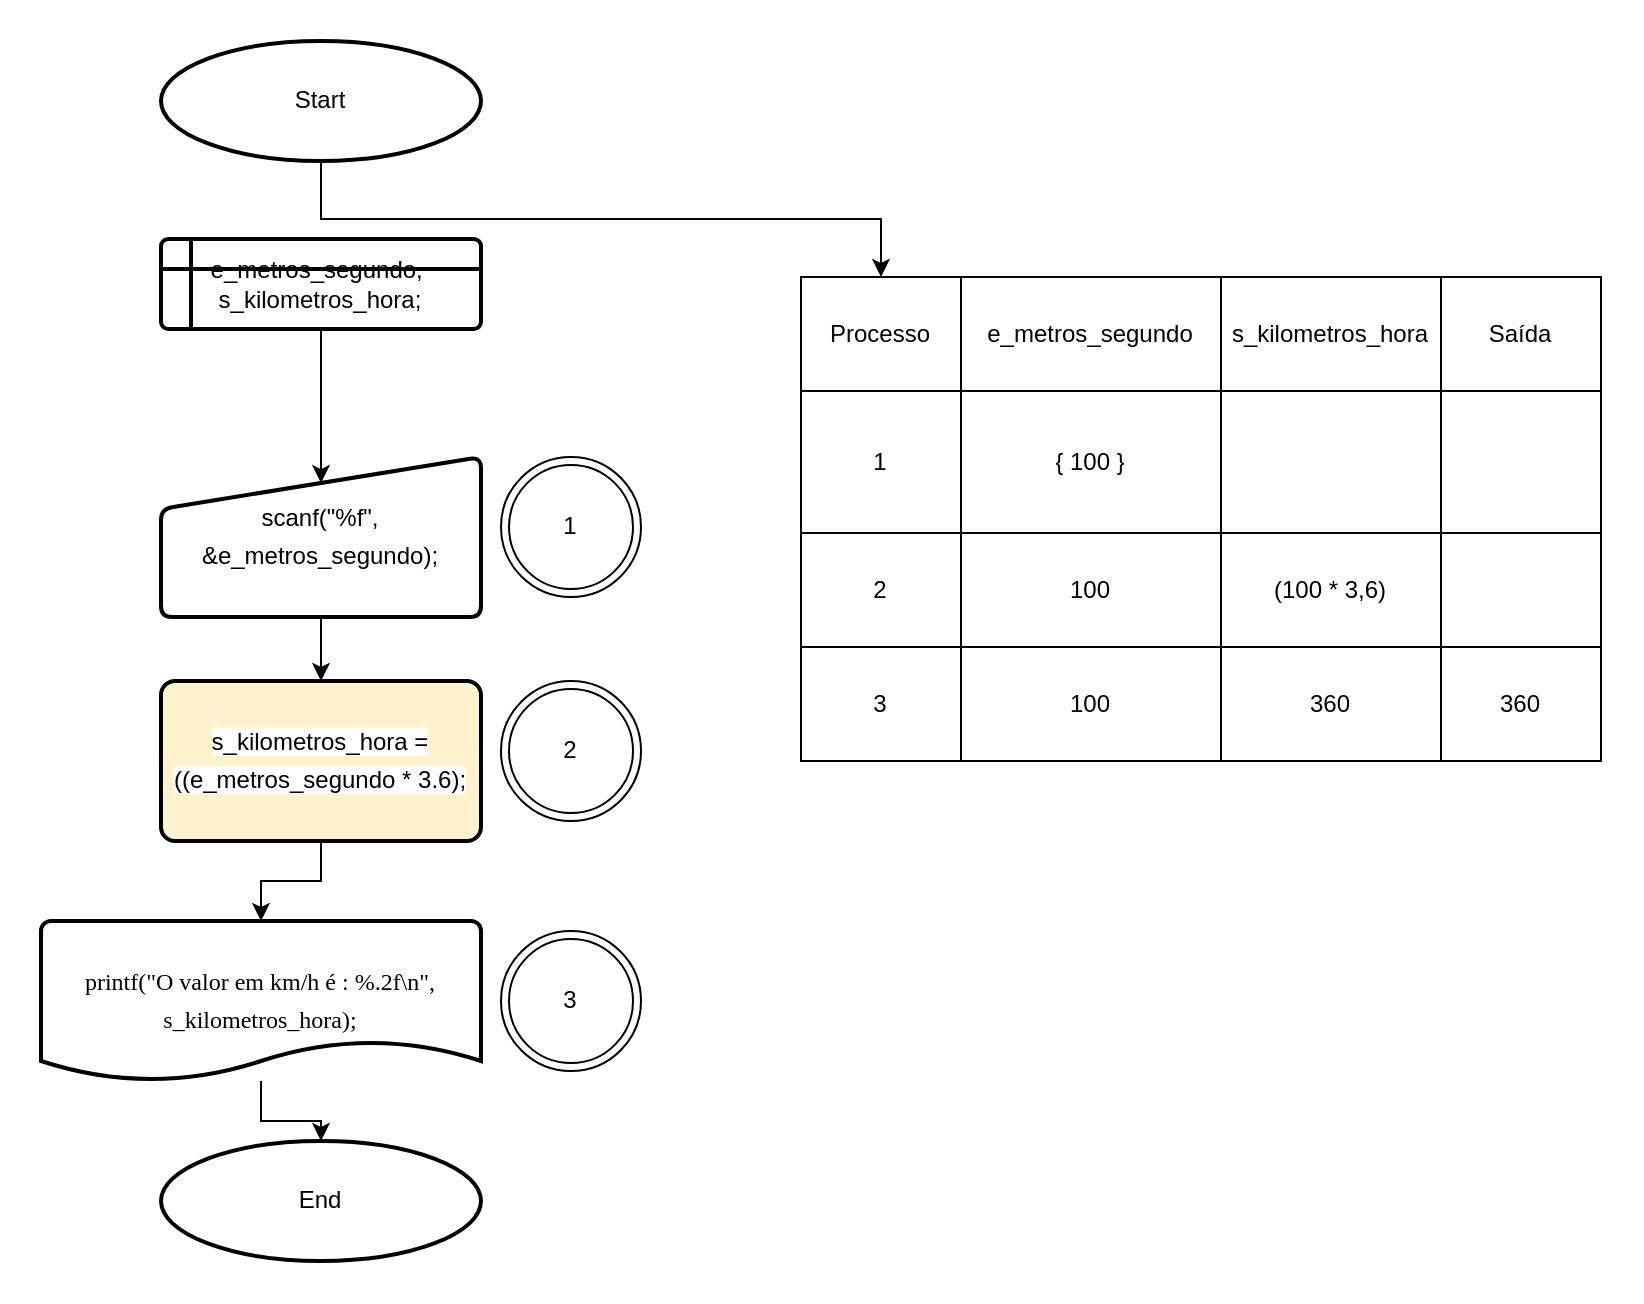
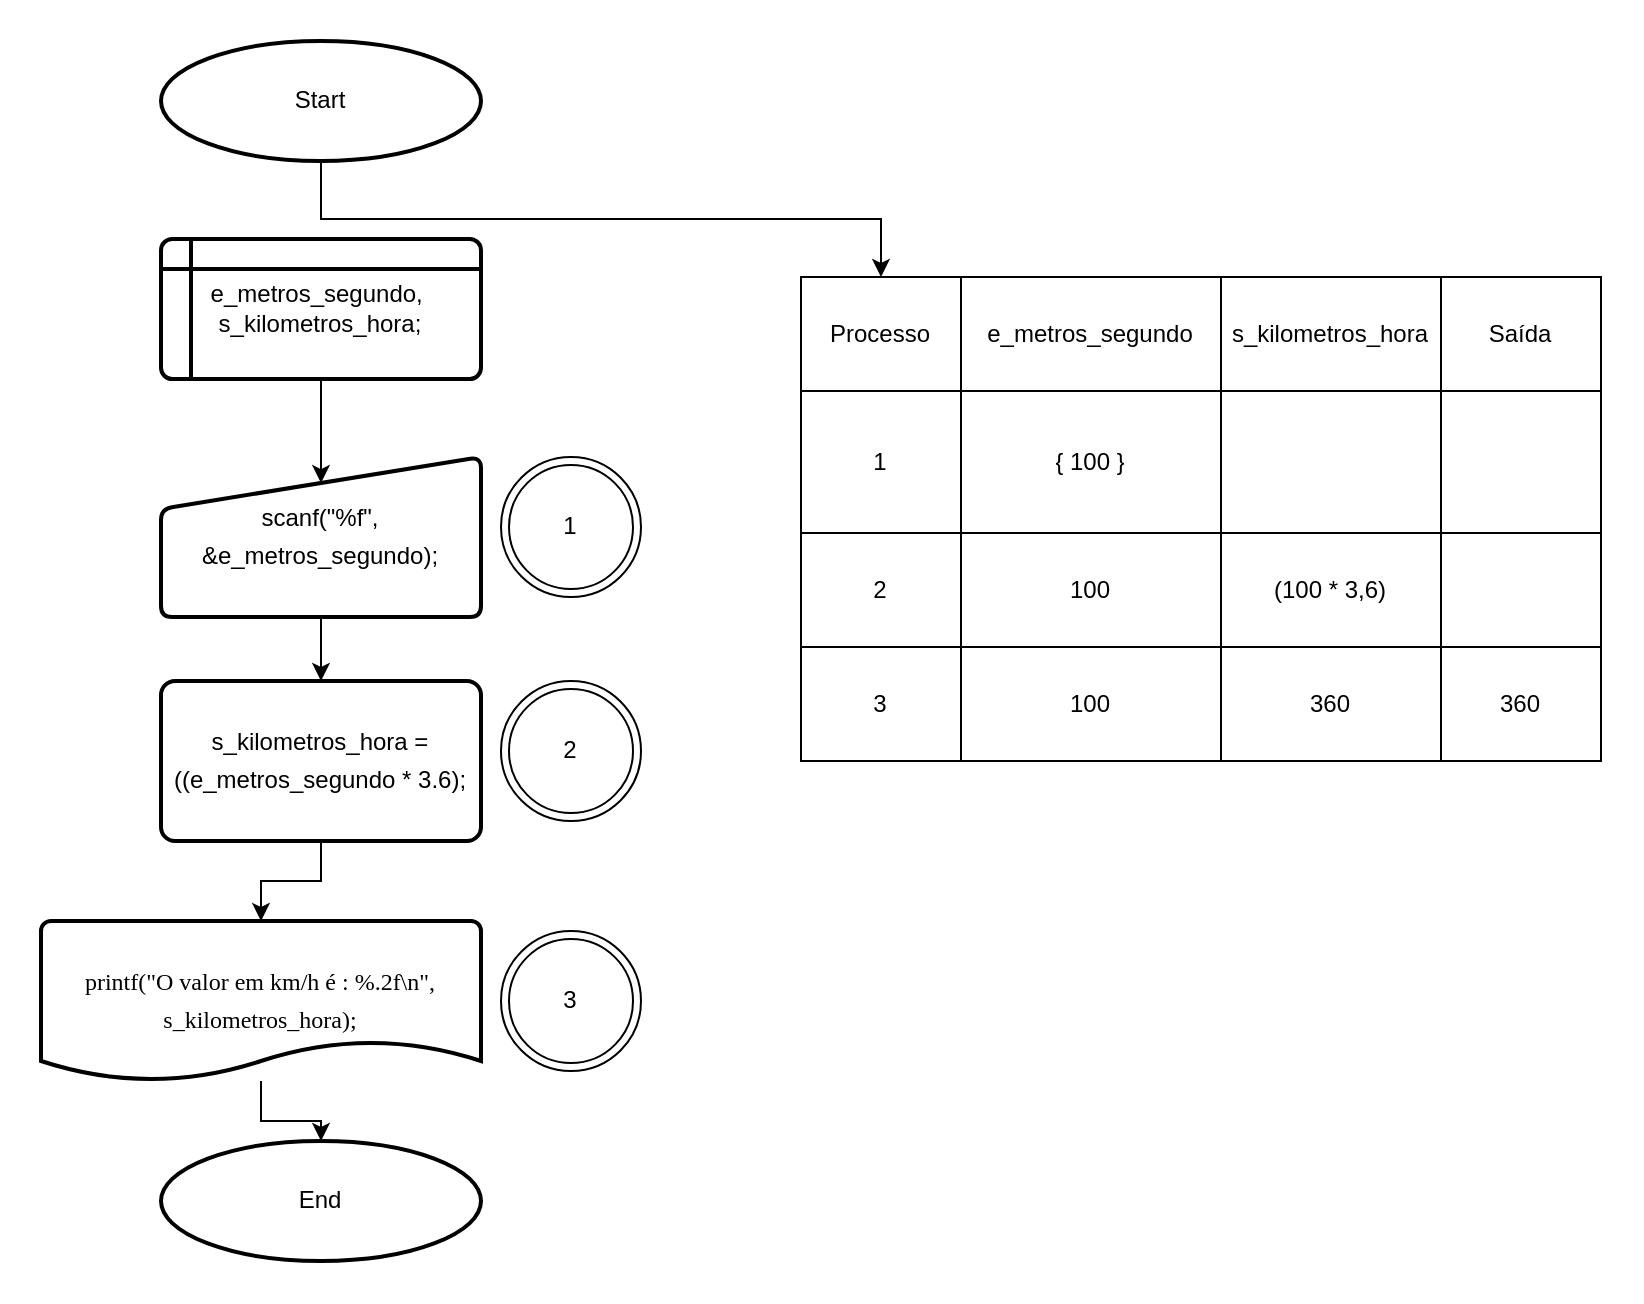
node "e_metros_segundo, s_kilometros_hora;": size 320x90 -> 320x140
node "s_kilometros_hora = ((e_metros_segundo * 3.6);": fillcolor #fff2cc -> #ffffff
